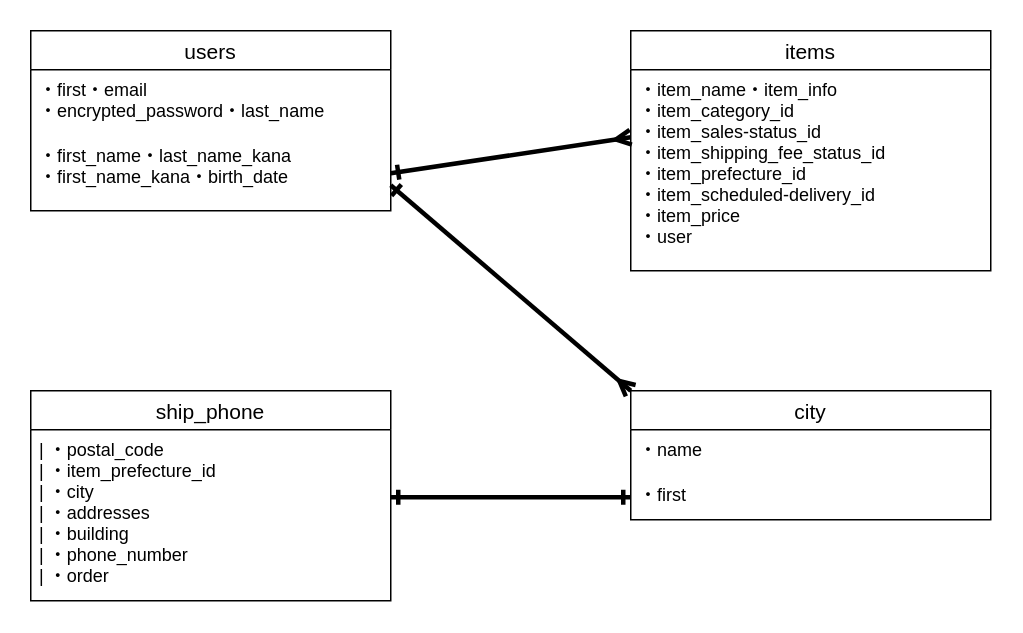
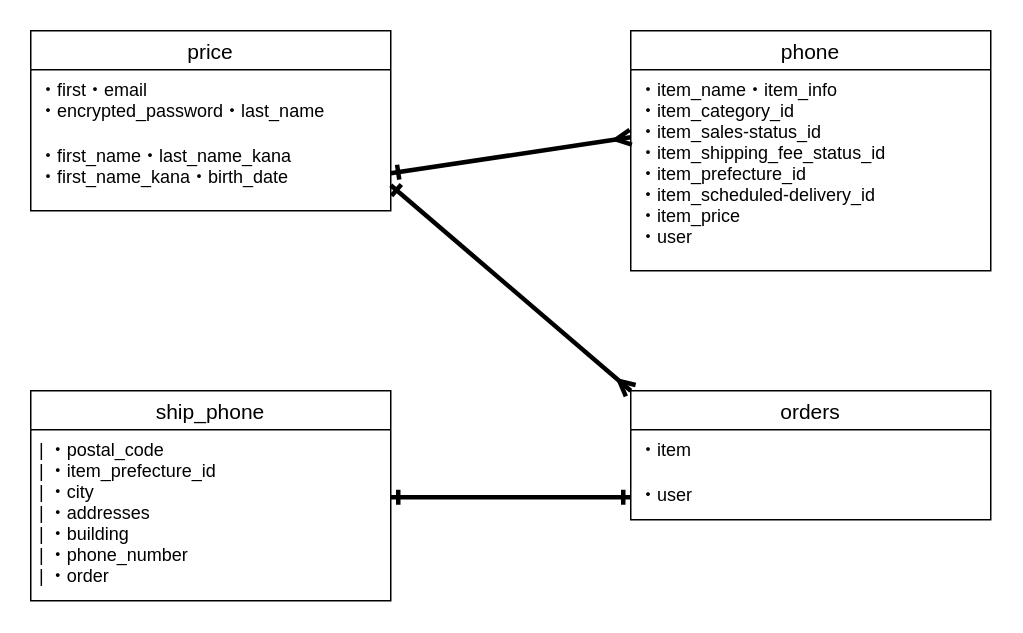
node "users": label "users" -> "price"
node "items": label "items" -> "phone"
node "city": label "city" -> "orders"
node "・name": label "・name" -> "・item"
node "・first": label "・first" -> "・user"
